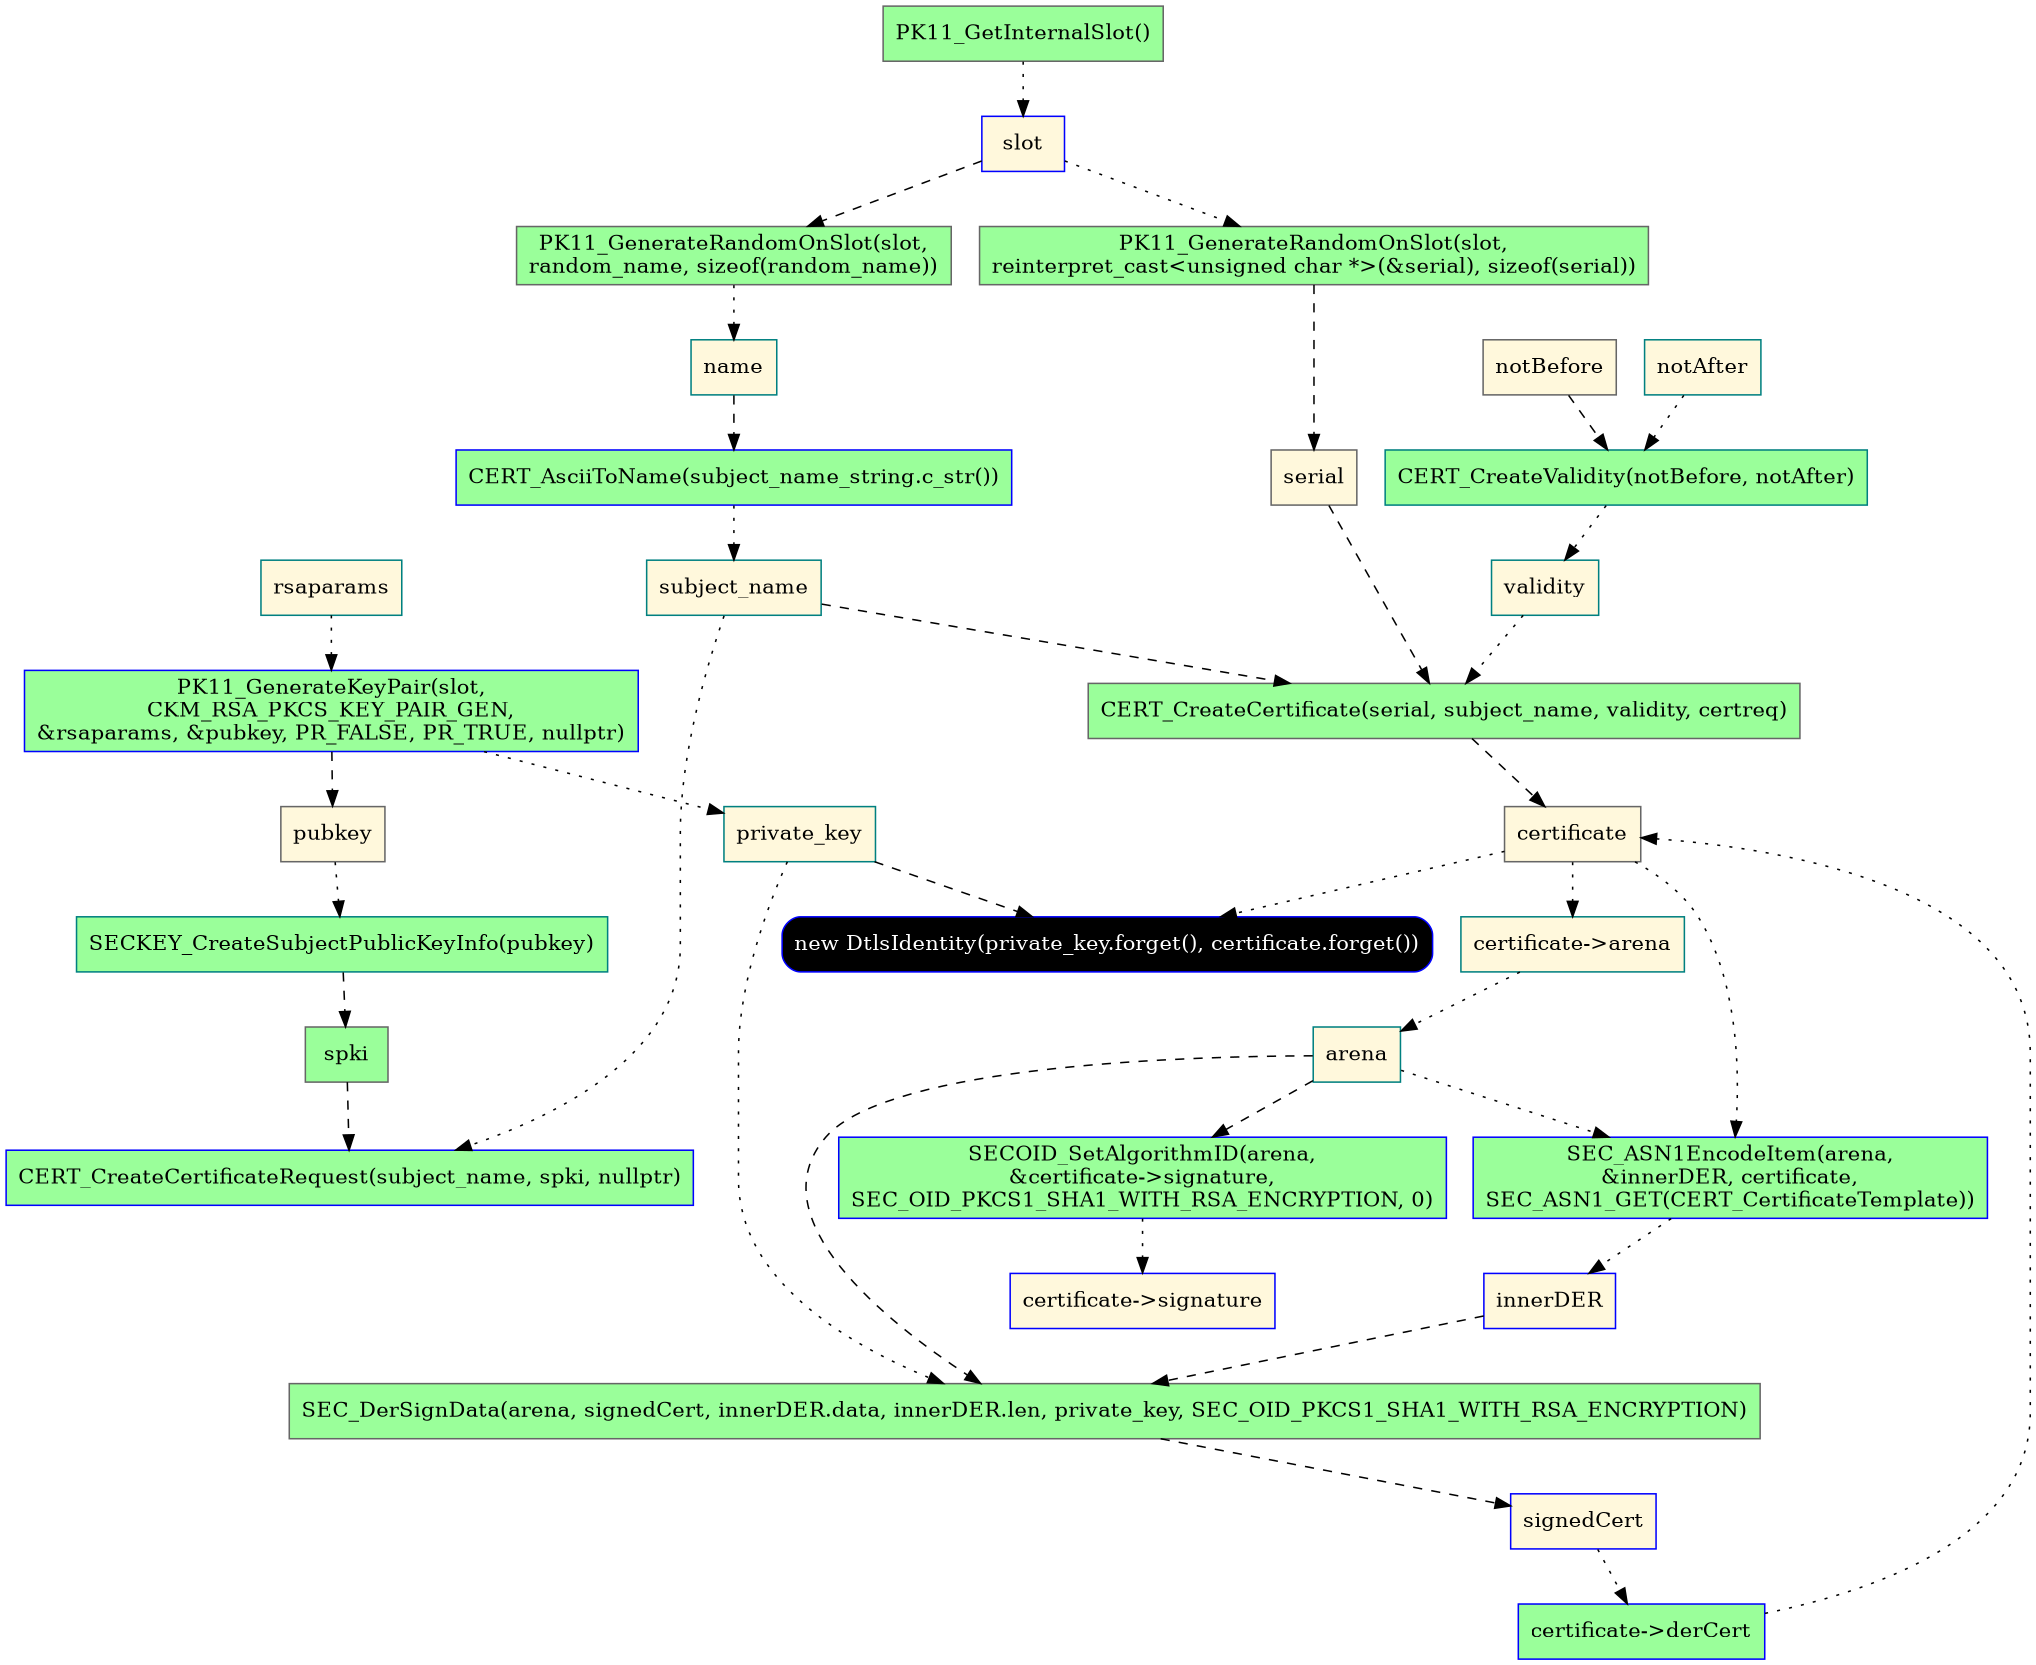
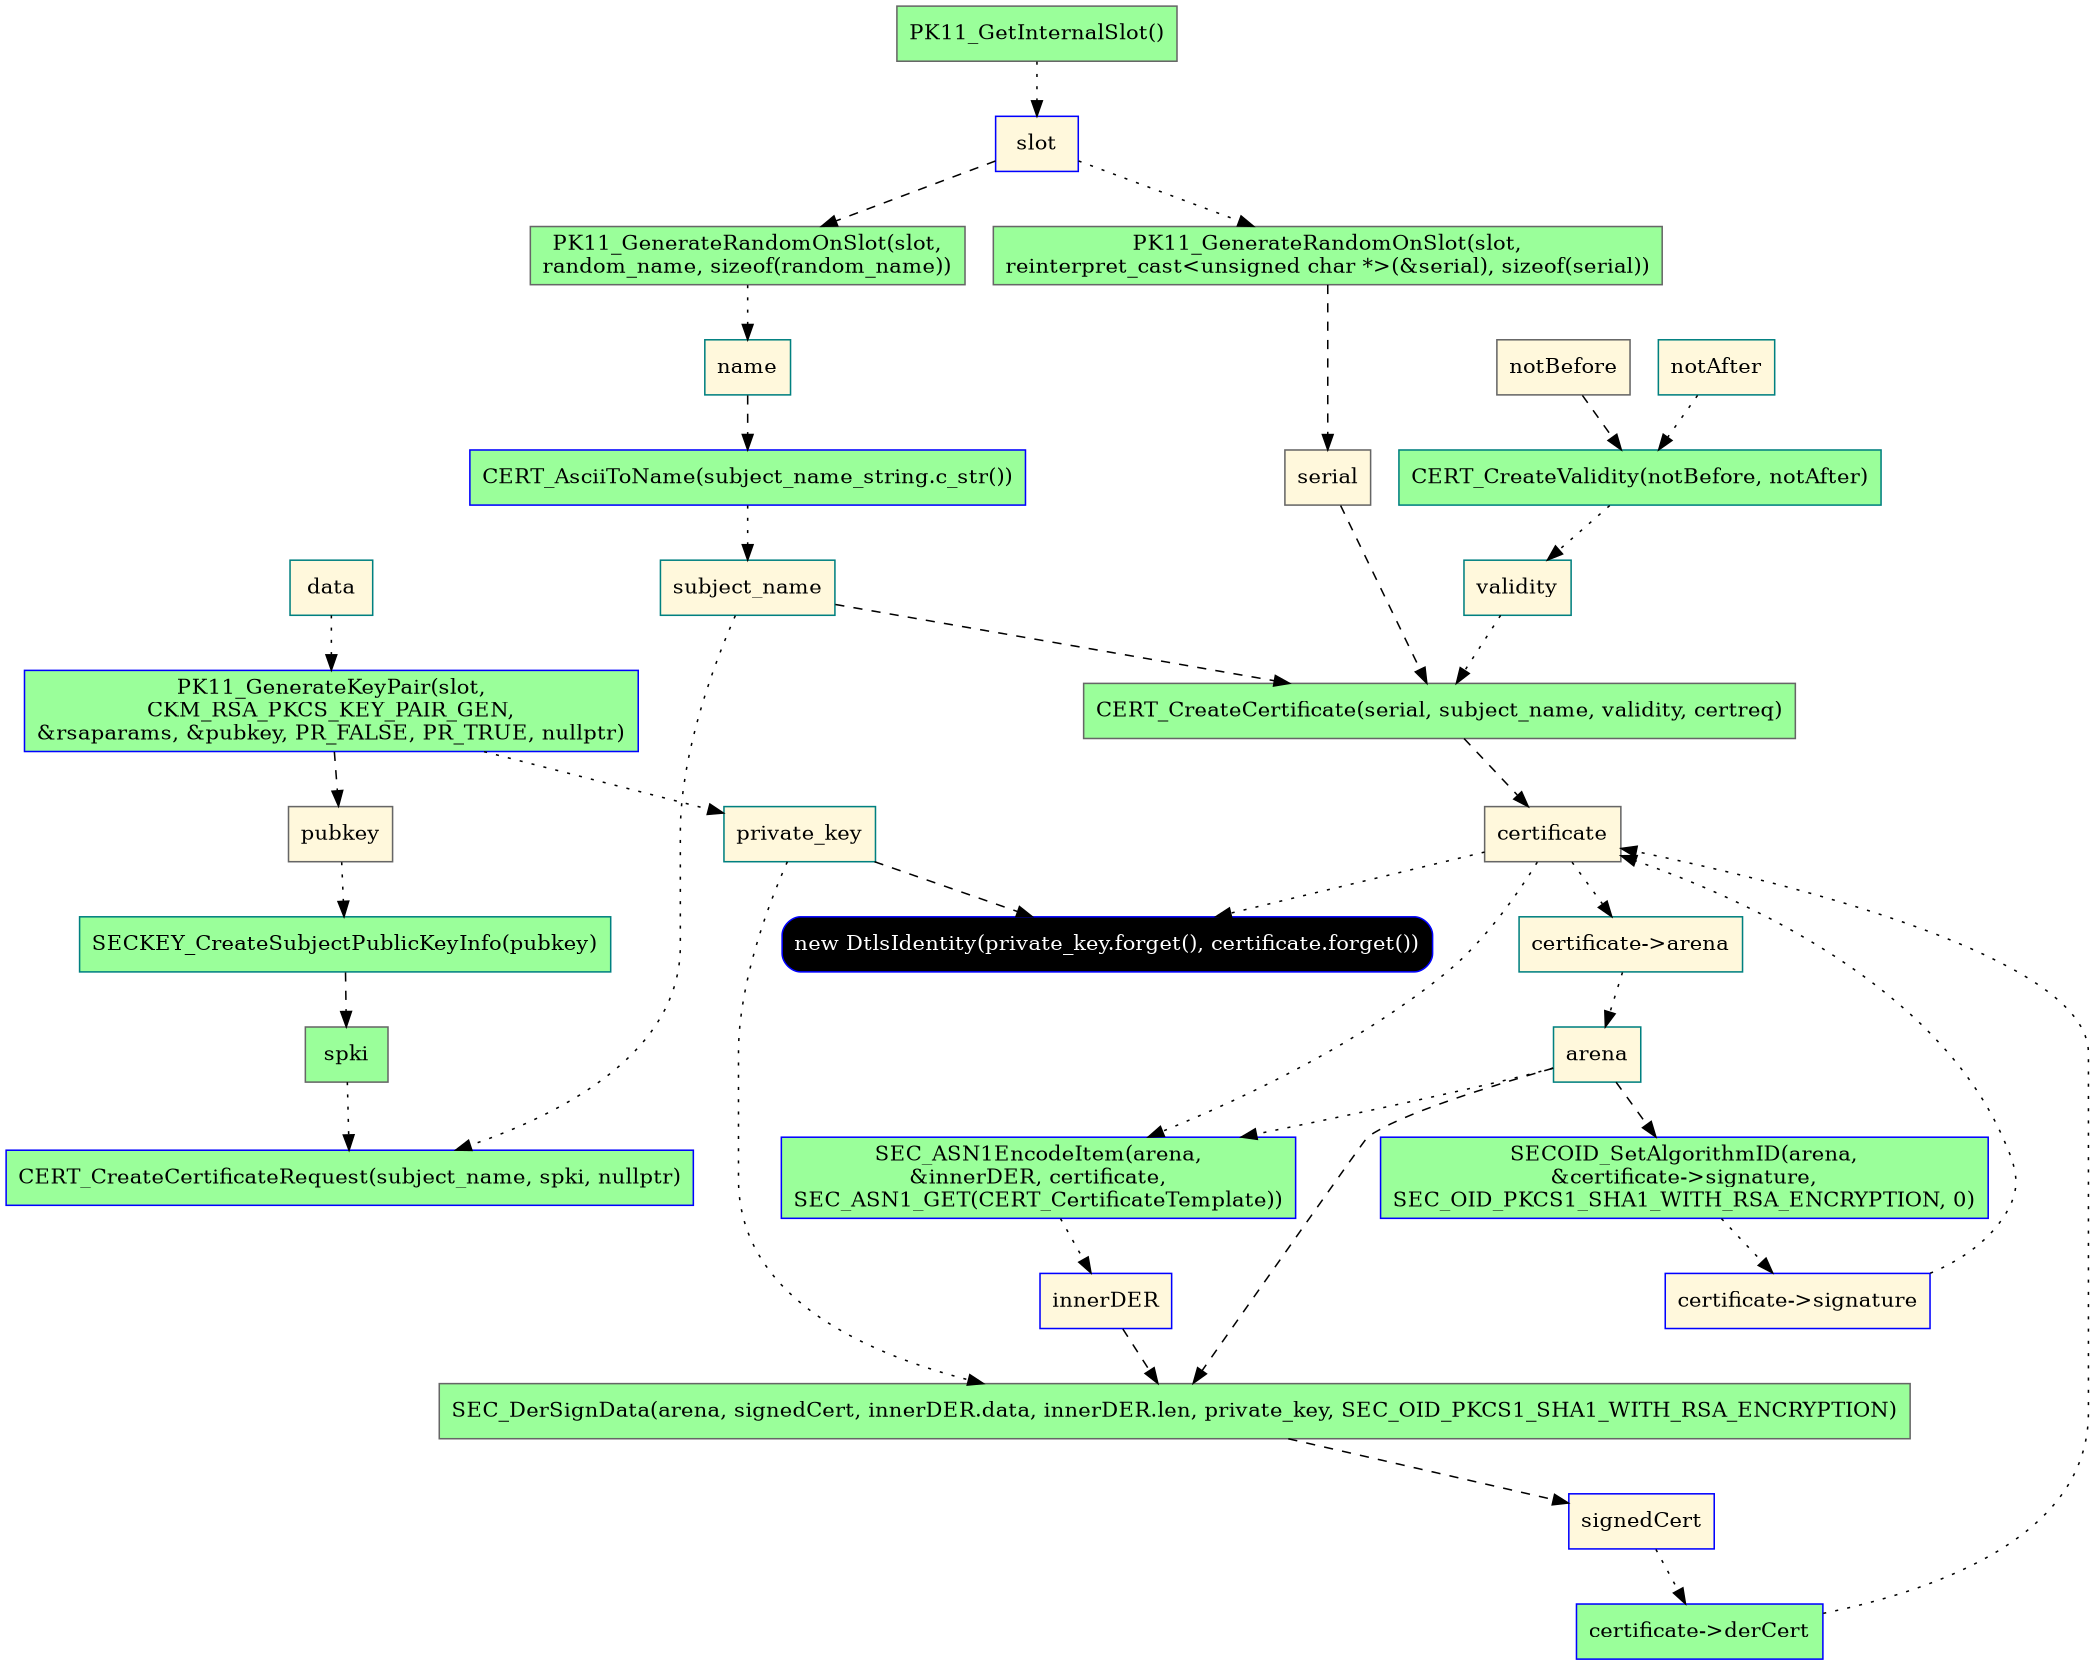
node "rsaparams": label "rsaparams" -> "data"
edge "certificate->signature" -> "certificate": added
edge "spki" -> "CERT_CreateCertificateRequest(subject_name, spki, nullptr)": style dashed -> dotted
